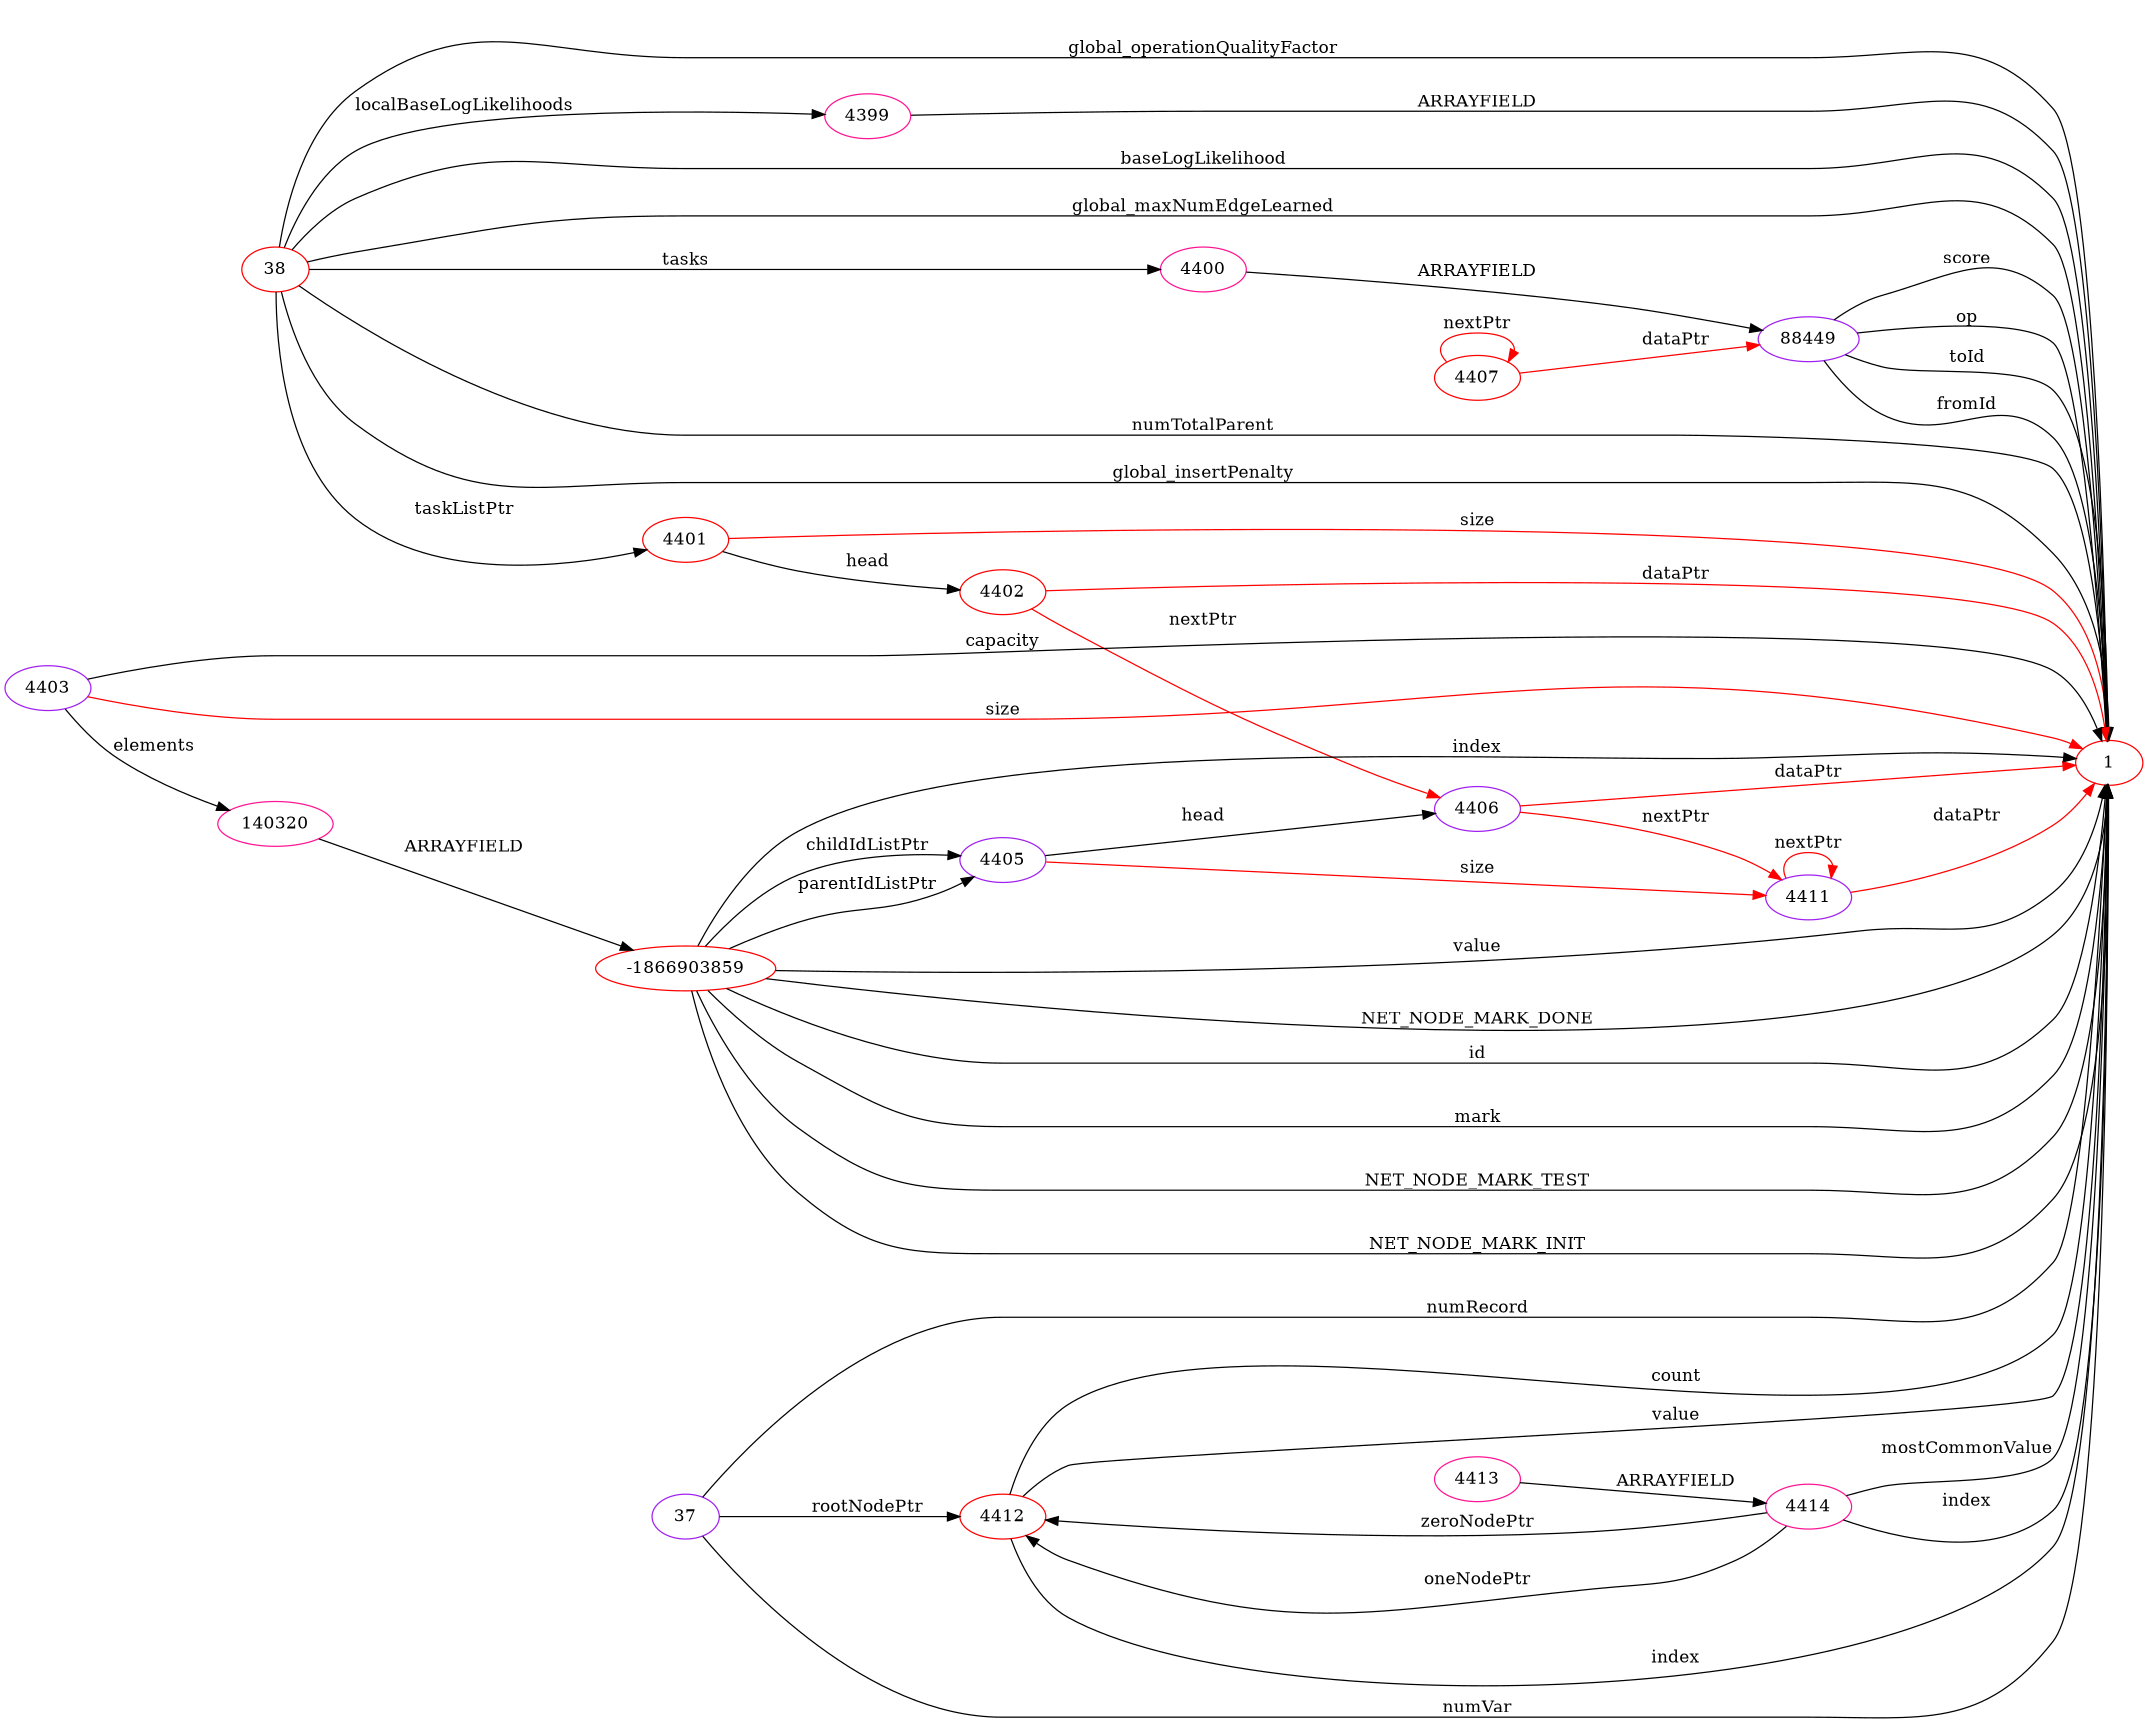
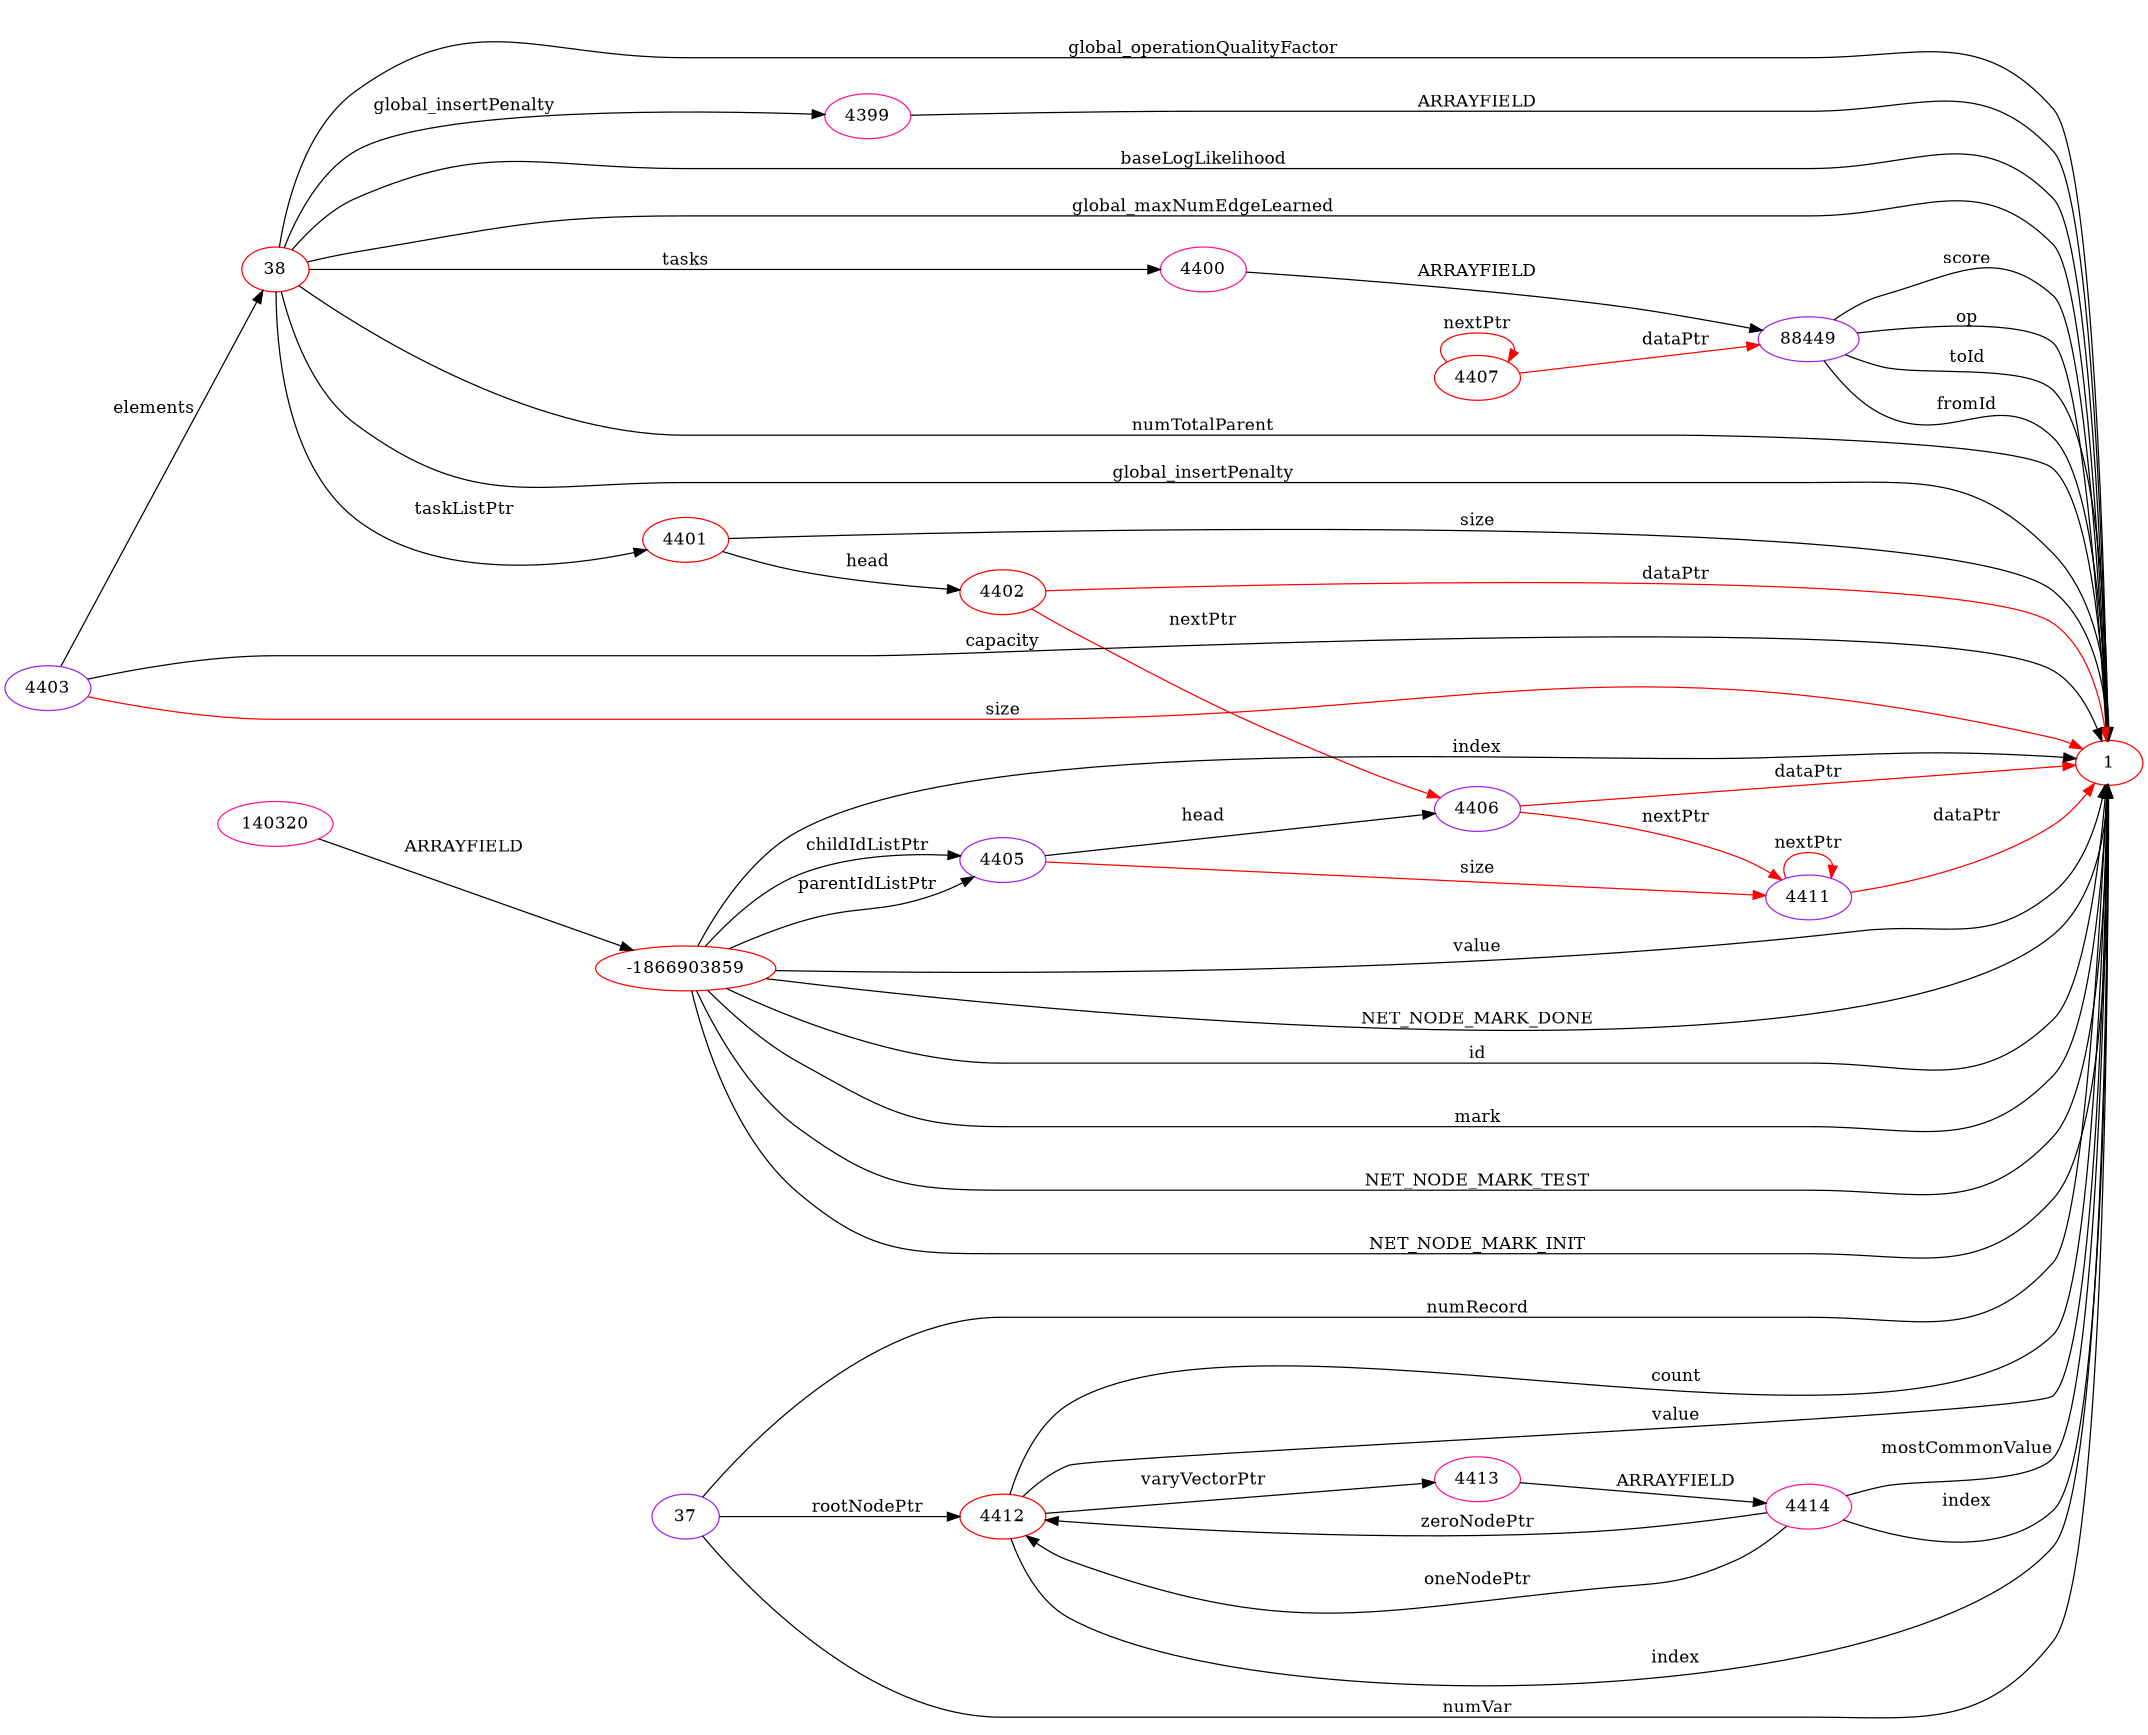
edge "38" -> "4399": label "localBaseLogLikelihoods" -> "global_insertPenalty"
edge "4401" -> "1": color red -> black
edge "4403" -> "140320": now "4403" -> "38"
edge "4412" -> "4413": added, label "varyVectorPtr"
